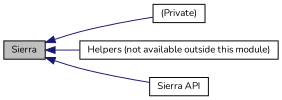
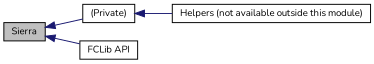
edge "Helpers (not available outside this module)" -> "Sierra": now "Helpers (not available outside this module)" -> "(Private)"
node "Sierra API": label "Sierra API" -> "FCLib API"
